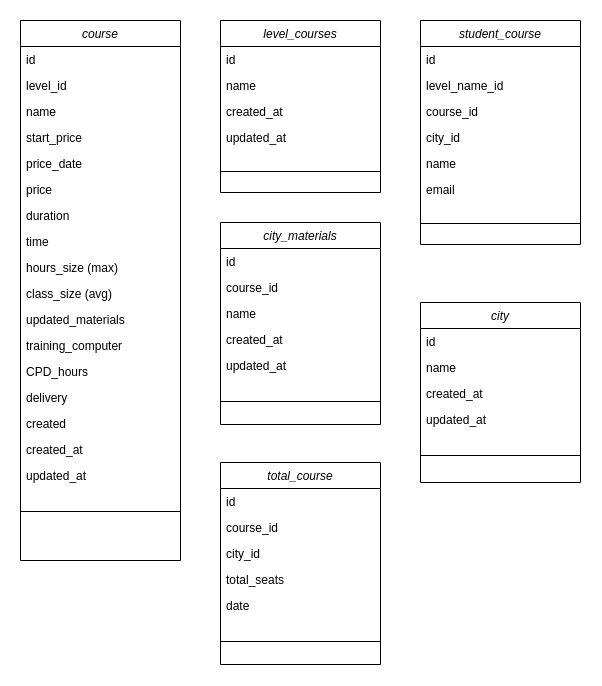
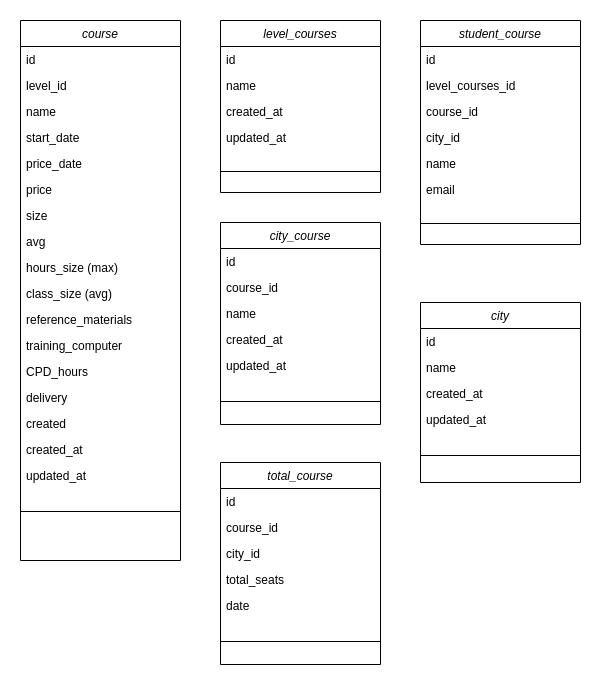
node "level_name_id": label "level_name_id" -> "level_courses_id"
node "start_price": label "start_price" -> "start_date"
node "duration": label "duration" -> "size"
node "city_materials": label "city_materials" -> "city_course"
node "time": label "time" -> "avg"
node "updated_materials": label "updated_materials" -> "reference_materials"
